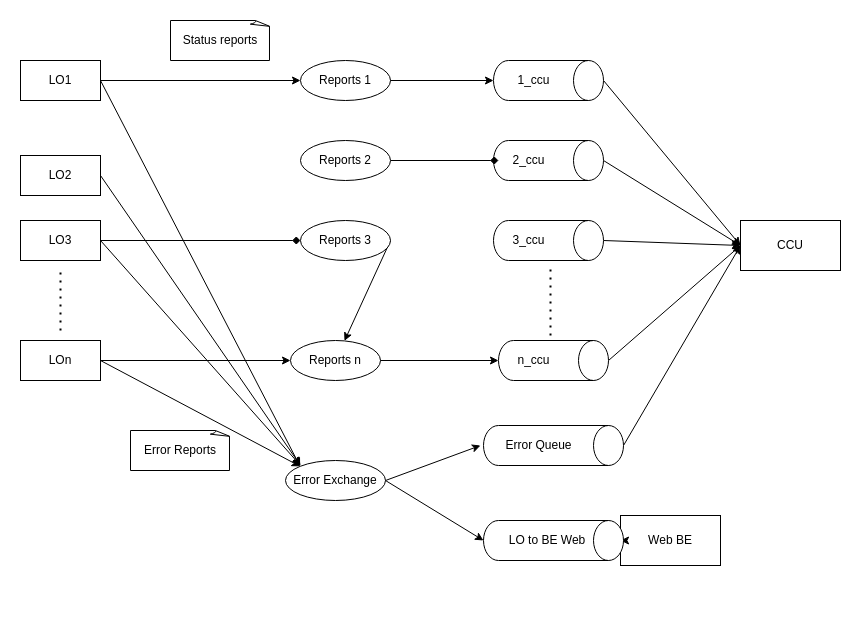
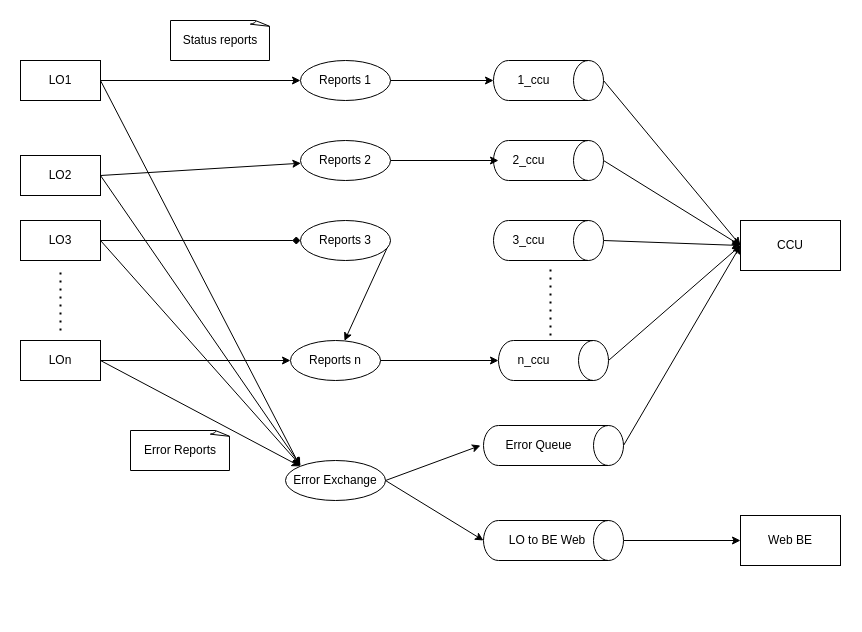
edge "Reports 2" -> "2_ccu": arrowhead diamond -> classic
edge "LO2" -> "Reports 2": added
node "Web BE": moved (671, 541) -> (791, 541)
